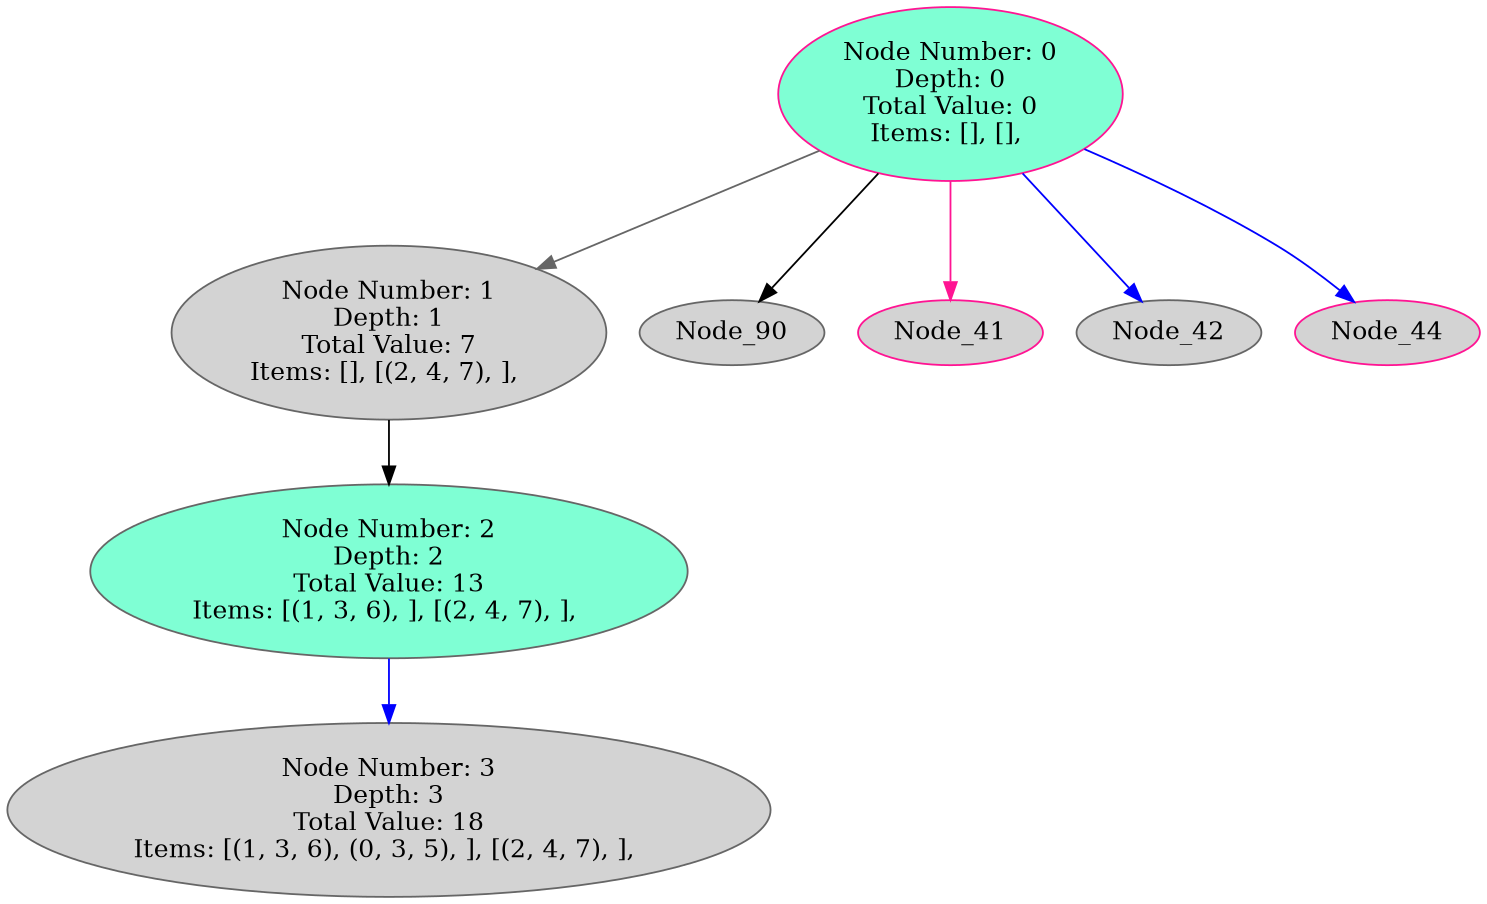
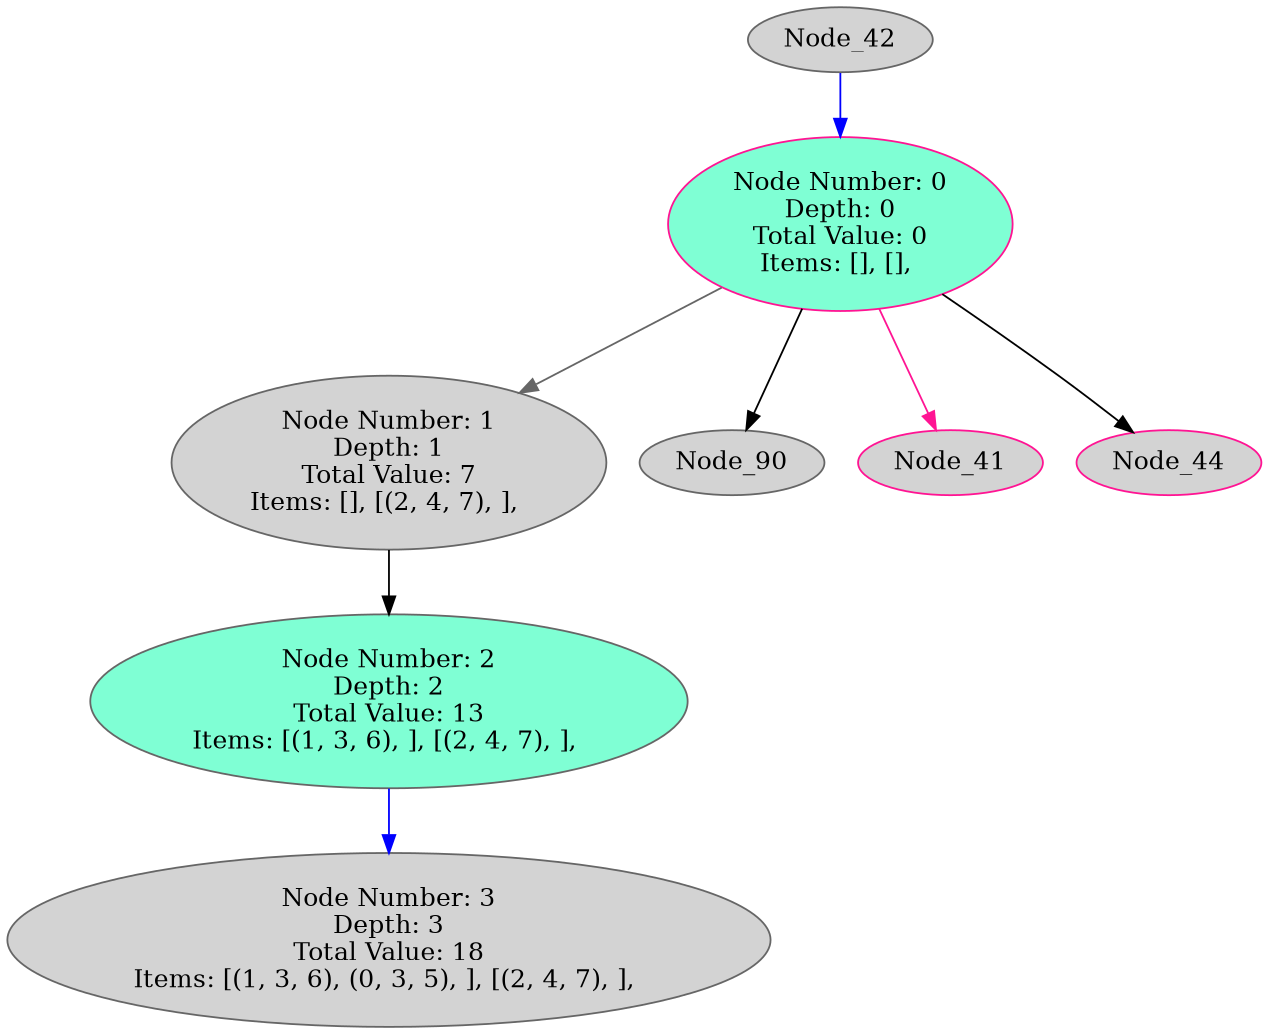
edge "Node Number: 0 Depth: 0 Total Value: 0 Items: [], []," -> "Node_44": color blue -> black
edge "Node Number: 0 Depth: 0 Total Value: 0 Items: [], []," -> "Node_42": reversed
